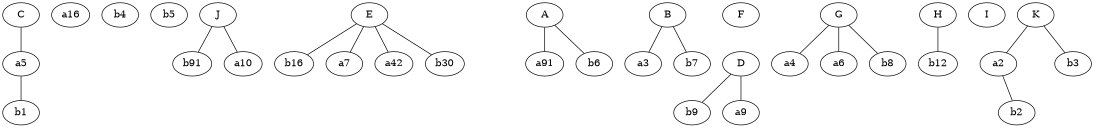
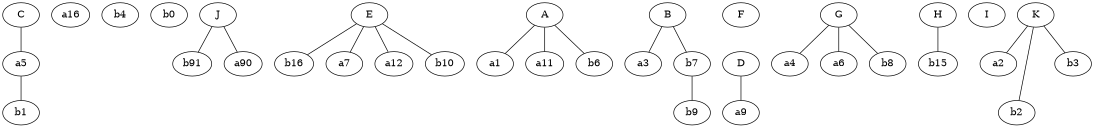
node "b5": label "b5" -> "b0"
node "a10": label "a10" -> "a90"
node "a42": label "a42" -> "a12"
node "b30": label "b30" -> "b10"
node "a1": added
node "a91": label "a91" -> "a11"
node "b12": label "b12" -> "b15"
edge "D" -- "b9": now "b7" -- "b9"
edge "a2" -- "b2": now "K" -- "b2"
